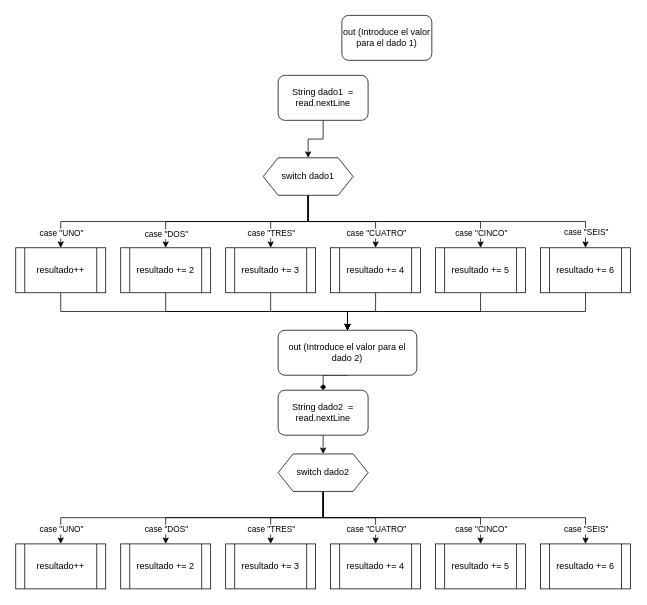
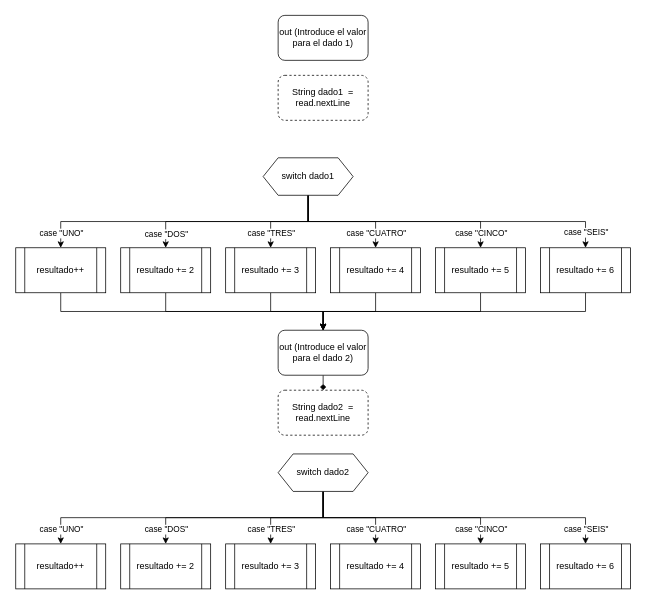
node "out (Introduce el valor para el dado 1)": moved (387, 38) -> (323, 38)
node "String dado1 = read.nextLine": style solid -> dashed
edge "String dado1 = read.nextLine" -> "switch dado1": removed
node "out (Introduce el valor para el dado 2)": size 139x45 -> 90x45
node "String dado2 = read.nextLine": style solid -> dashed
edge "String dado2 = read.nextLine" -> "switch dado2": removed
